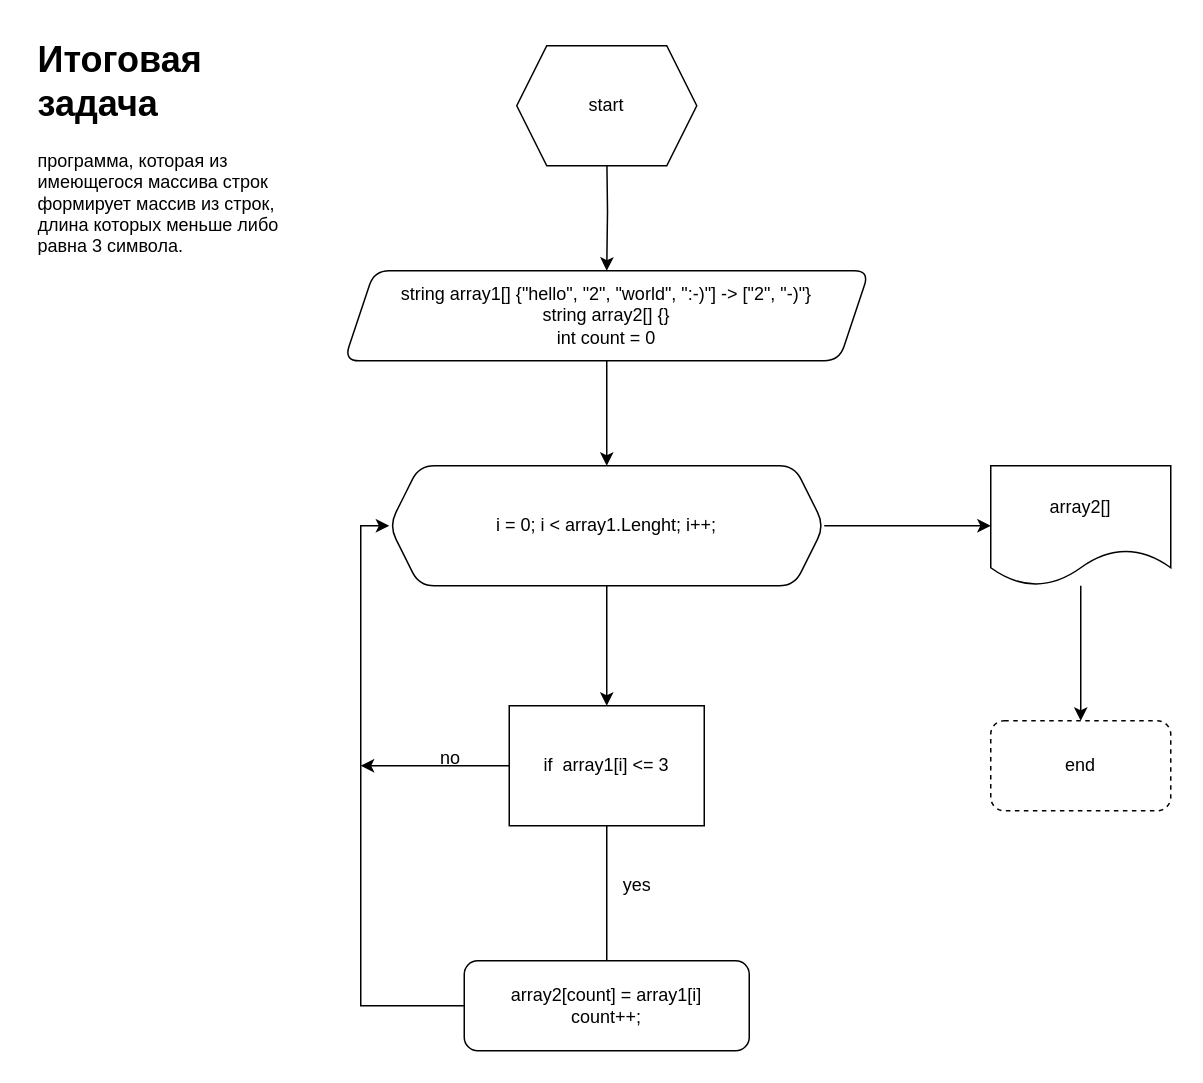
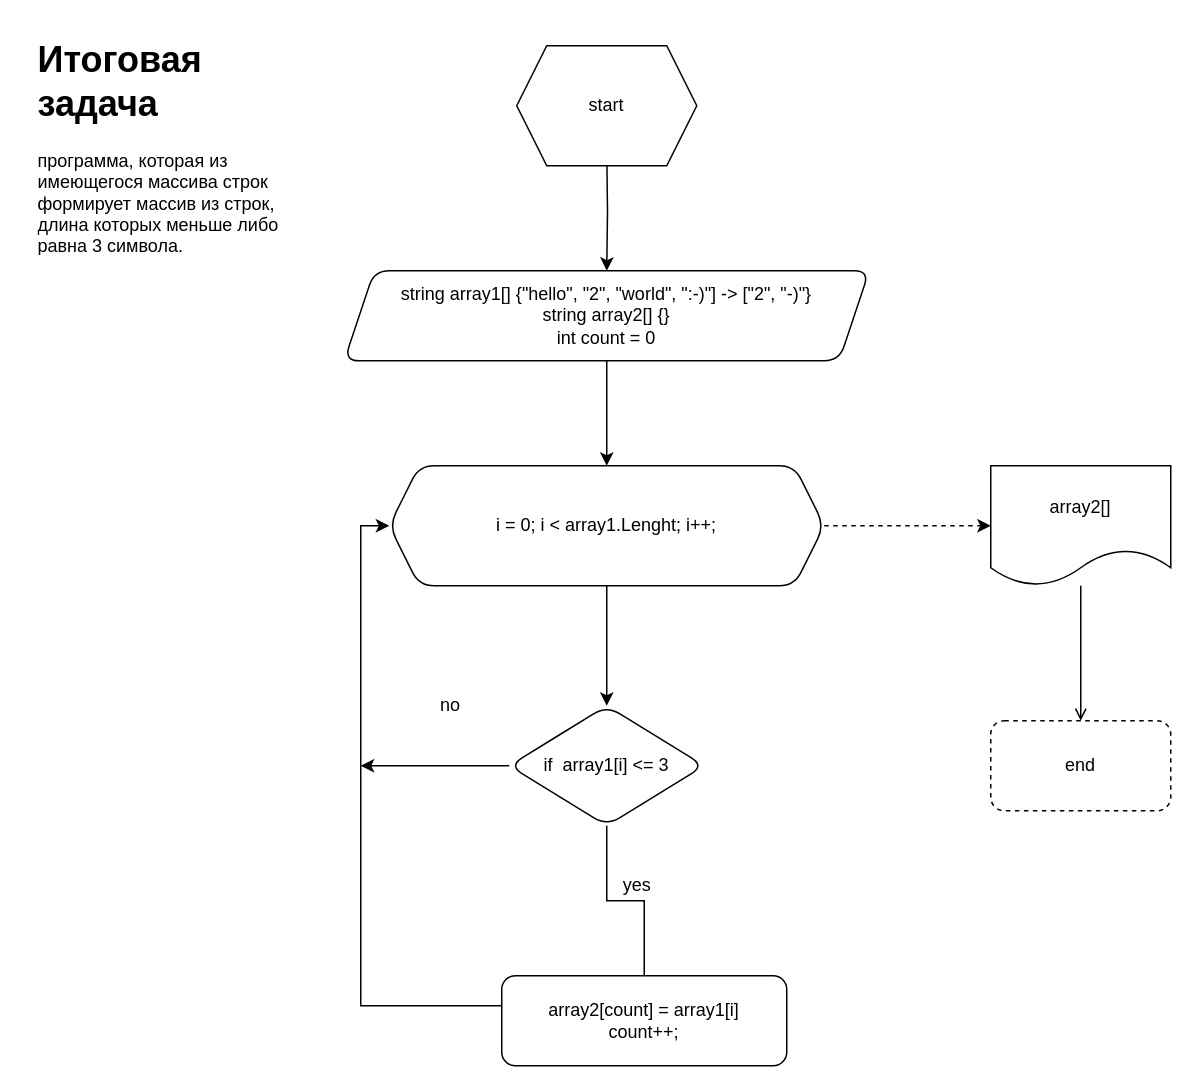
edge "i = 0; i < array1.Lenght; i++;" -> "array2[]": style solid -> dashed
edge "array2[]" -> "end": arrowhead classic -> open
node "no": moved (451, 758) -> (451, 706)
node "if array1[i] <= 3": shape rectangle -> diamond
node "array2[count] = array1[i] count++;": moved (607, 1006) -> (644, 1021)
